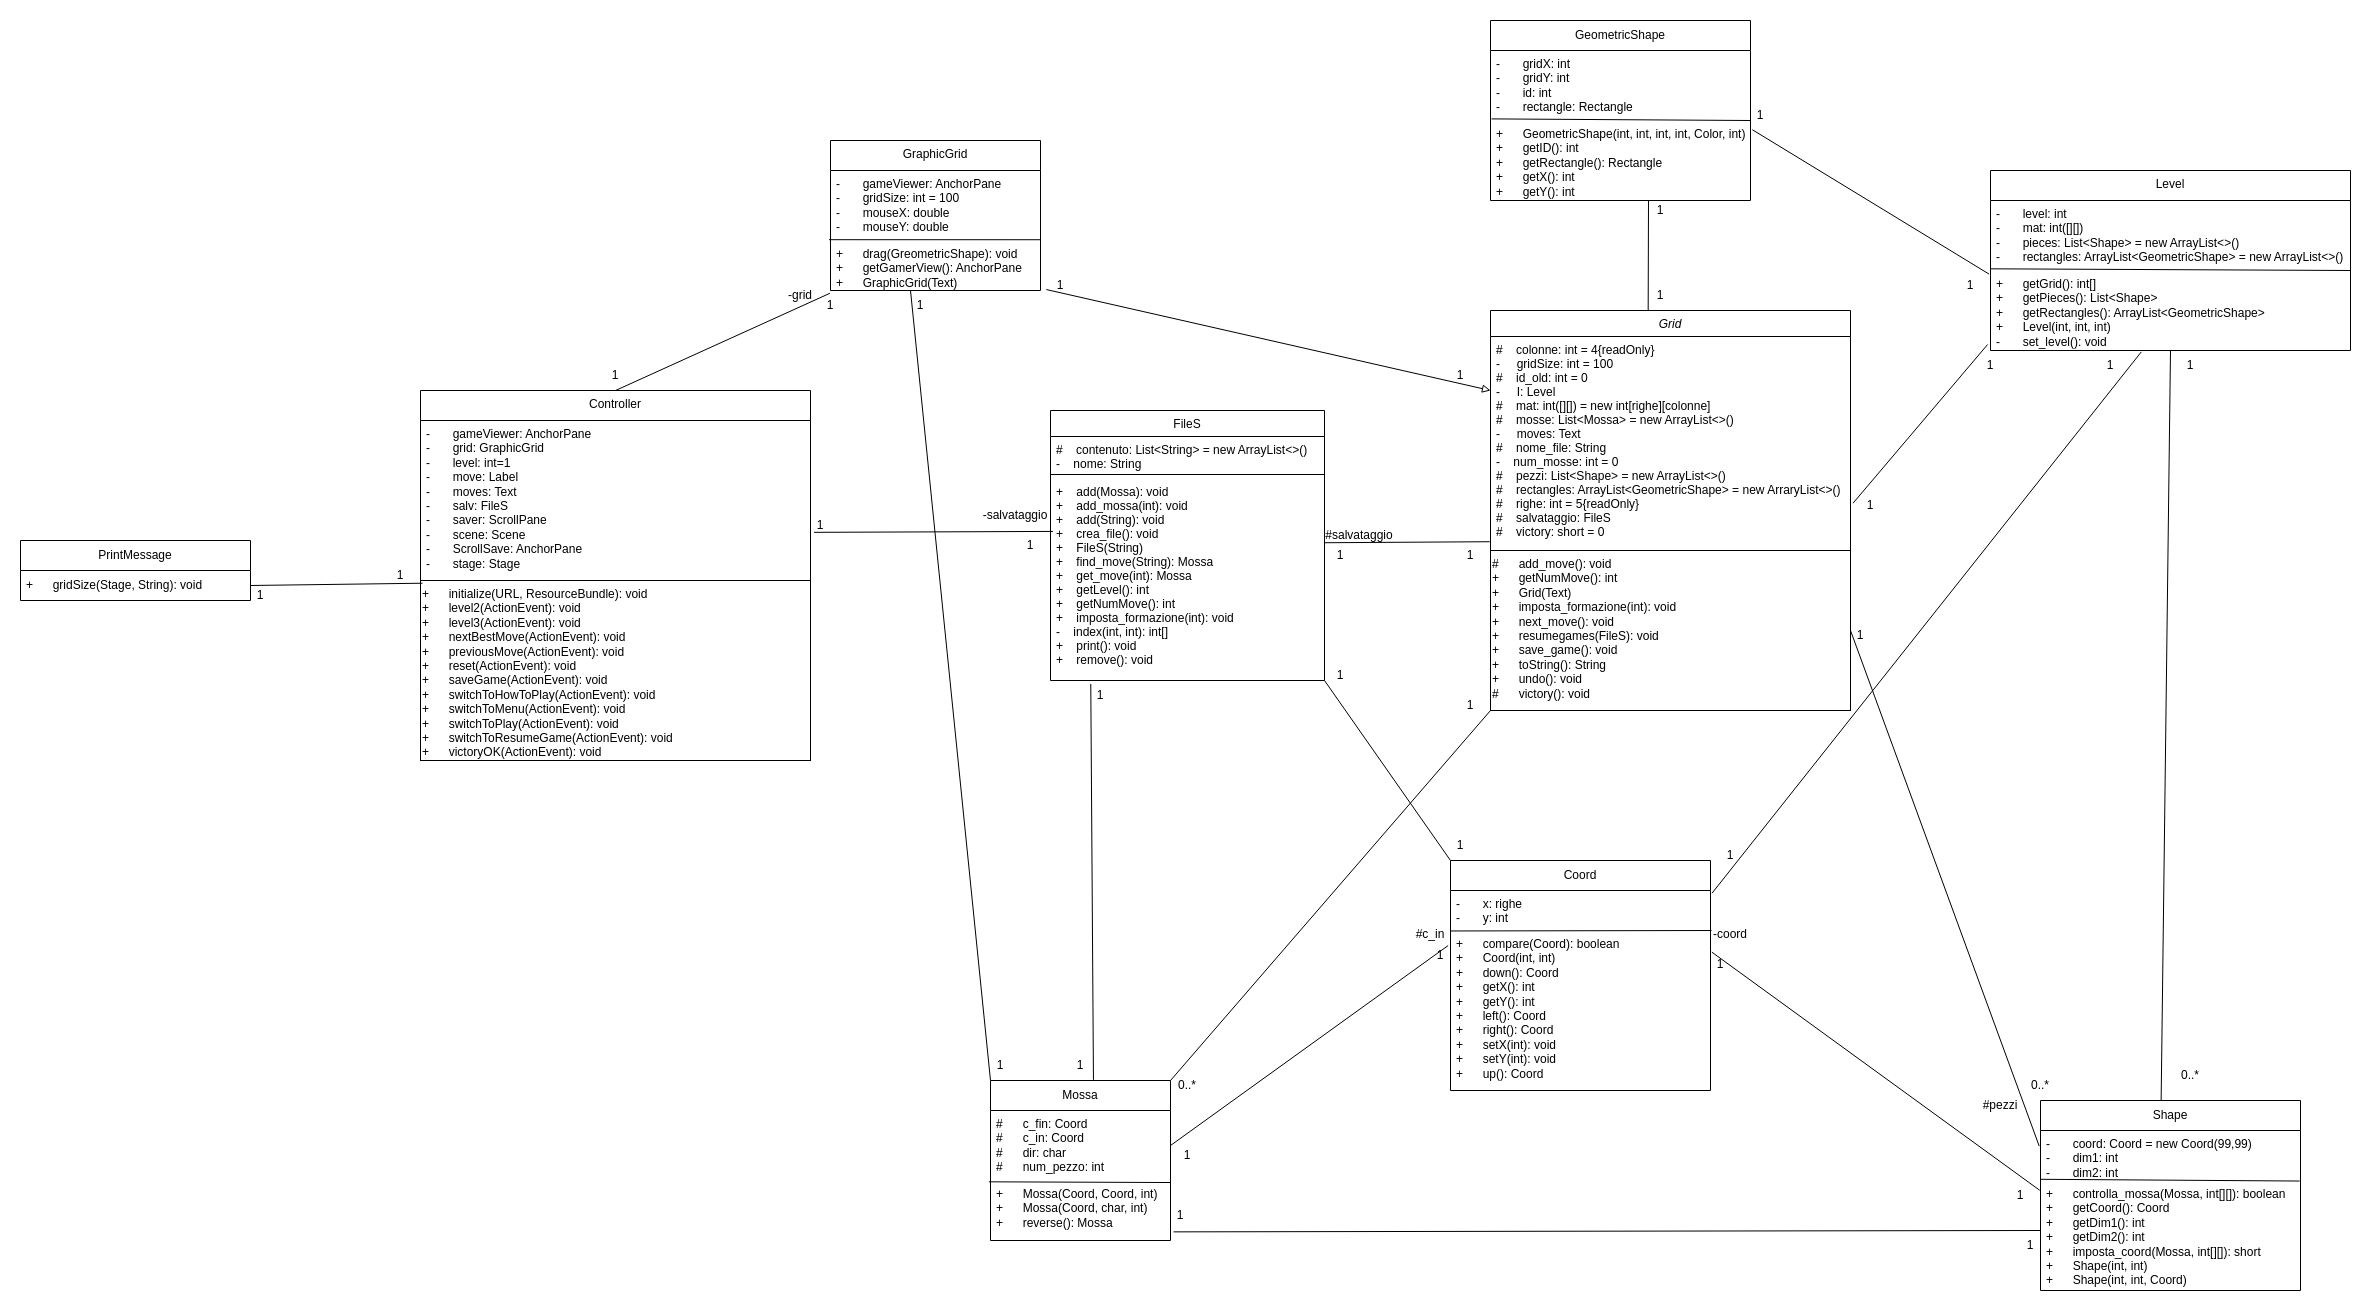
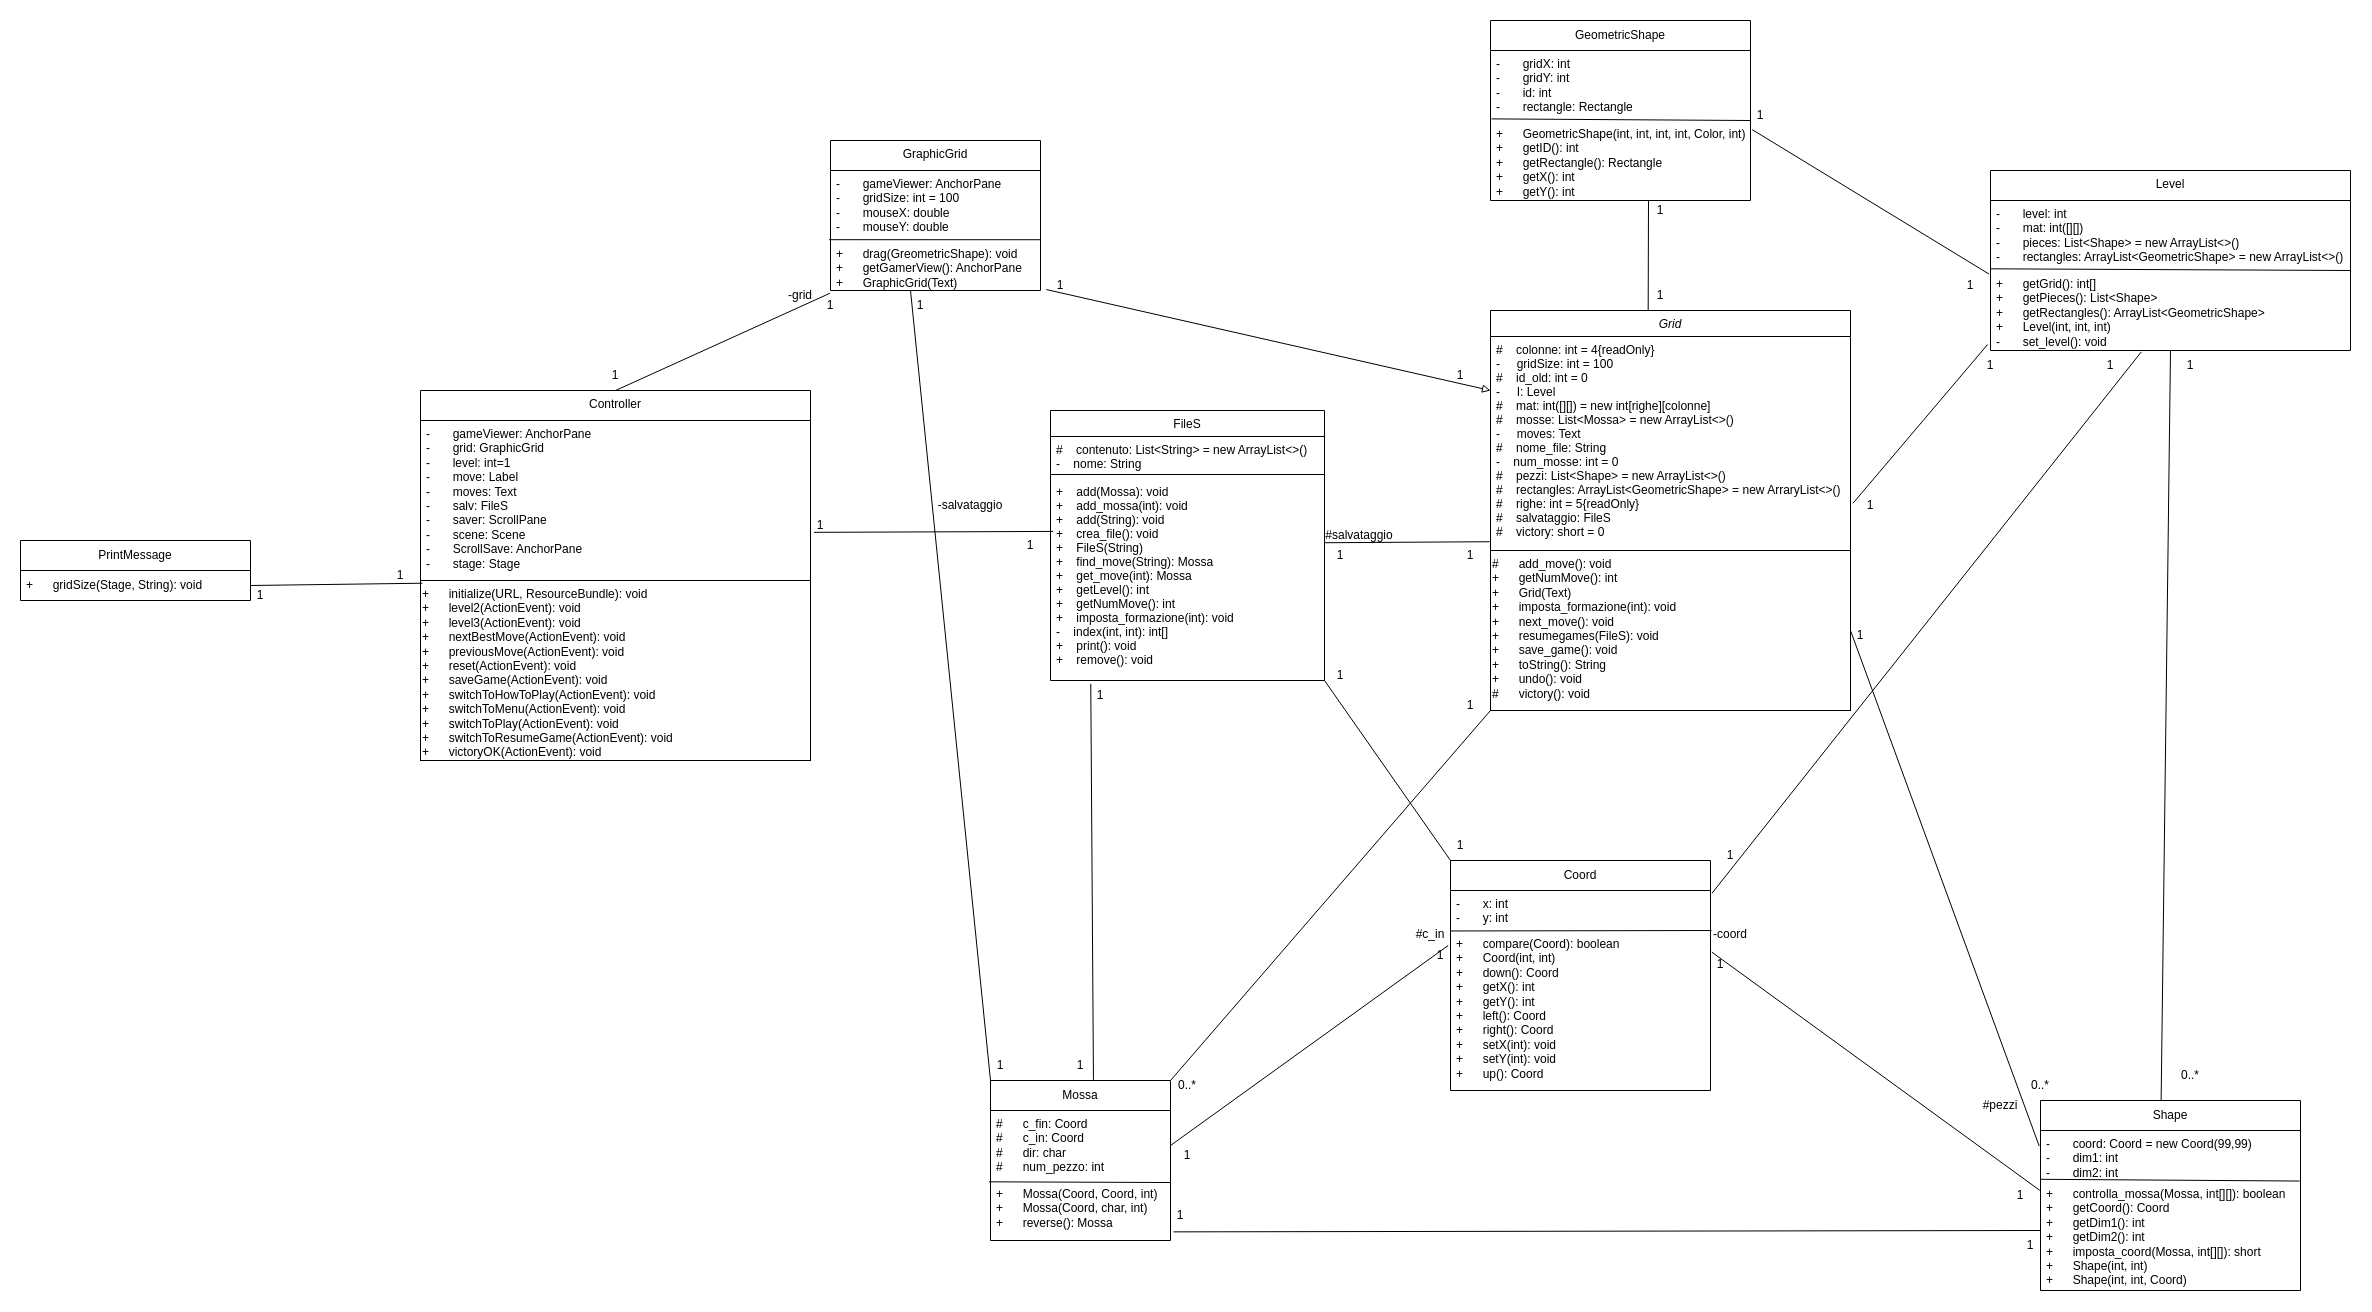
node "-salvataggio": moved (1016, 516) -> (971, 506)
node "- x: righe - y: int": label "- x: righe - y: int" -> "- x: int - y: int"
